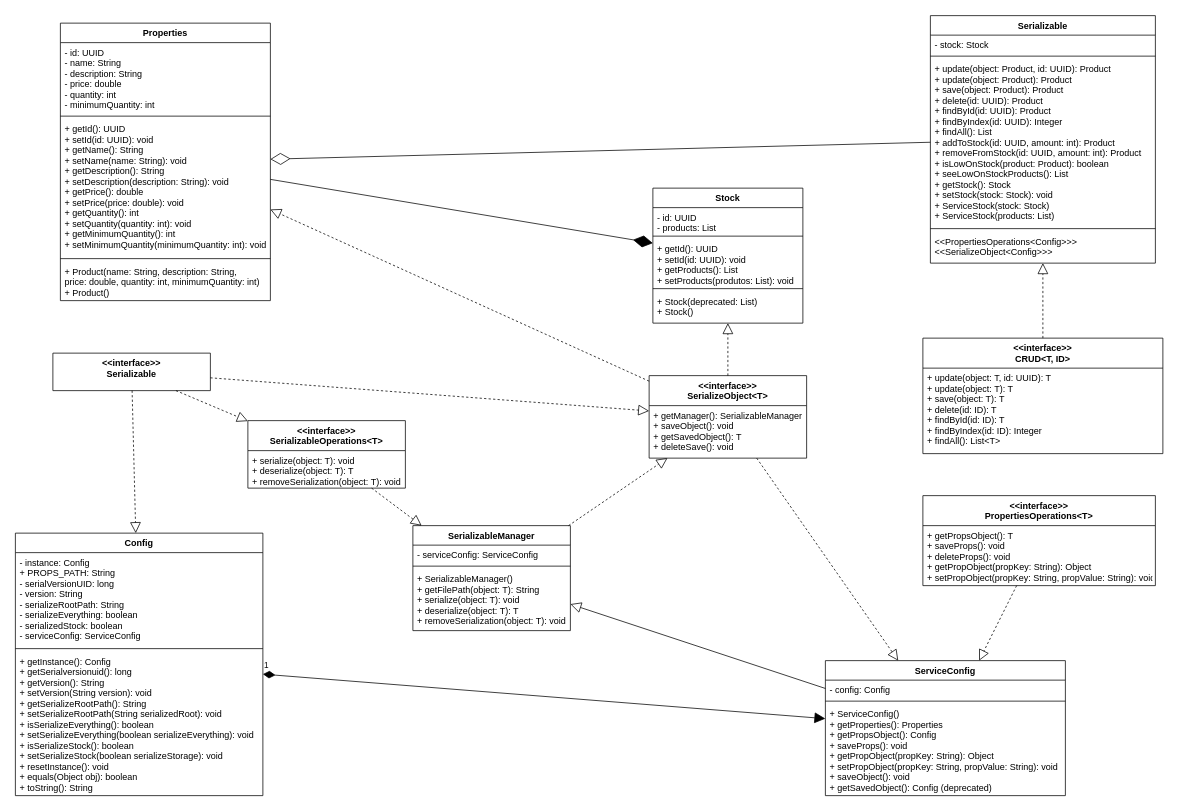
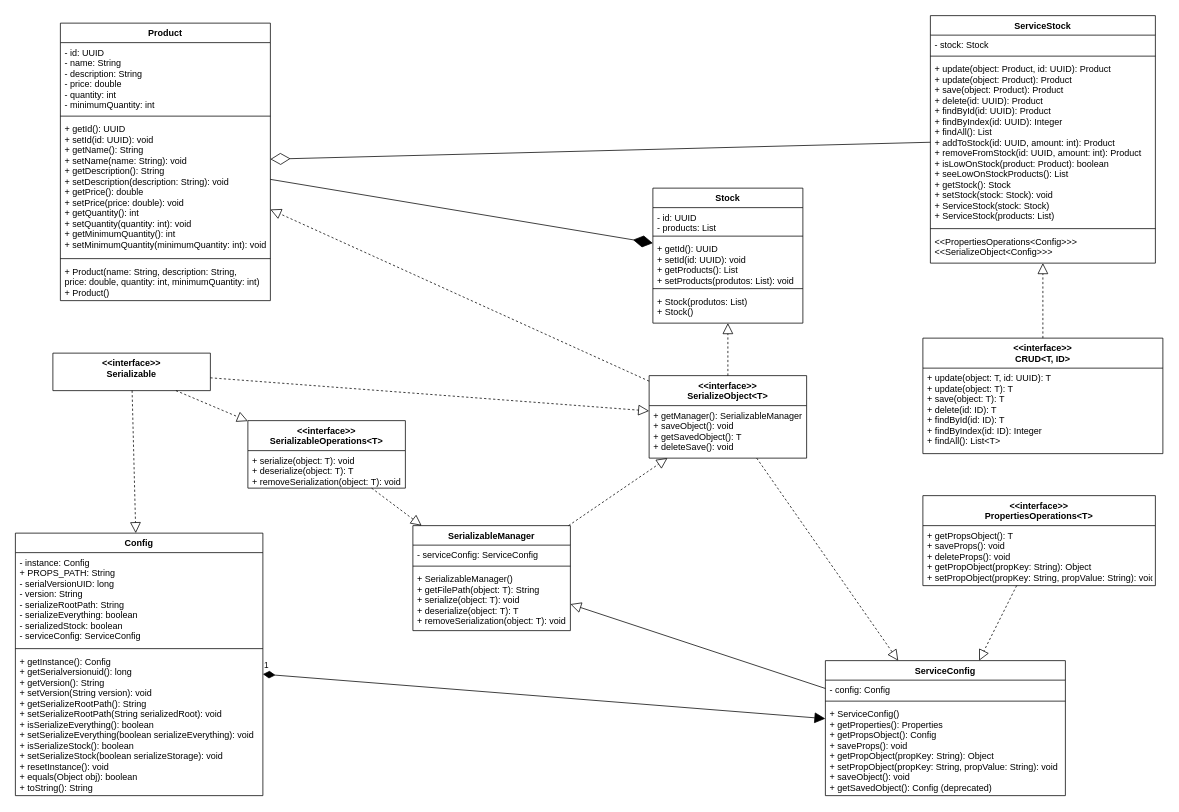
node "Serializable": label "Serializable" -> "ServiceStock"
node "Properties": label "Properties" -> "Product"
node "+ Stock(deprecated: List) + Stock()": label "+ Stock(deprecated: List) + Stock()" -> "+ Stock(produtos: List) + Stock()"
